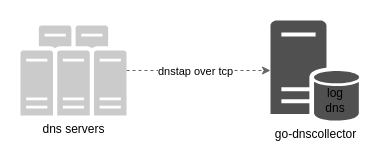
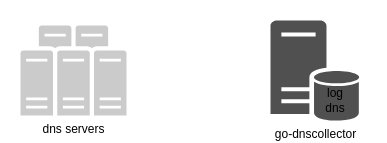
edge "dns servers" -> "go-dnscollector": removed, label "dnstap over tcp"
